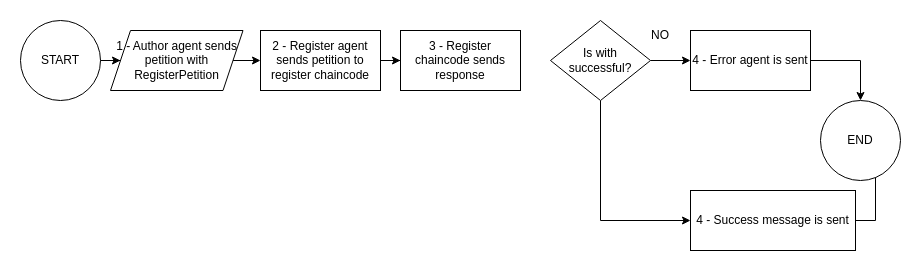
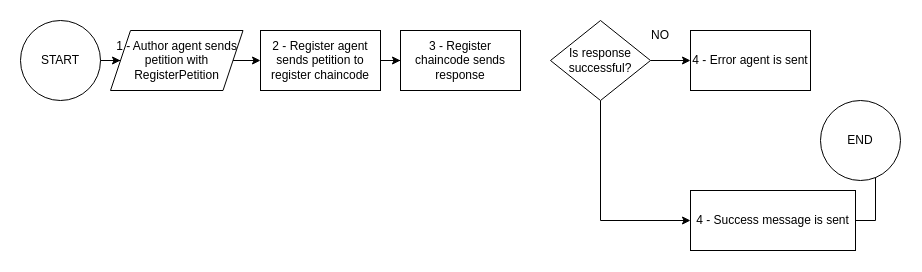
node "Is with successful?": label "Is with successful?" -> "Is response successful?"
edge "4 - Error agent is sent" -> "END": removed
